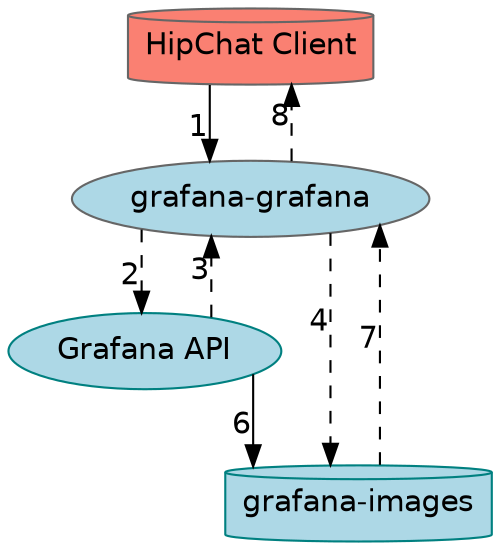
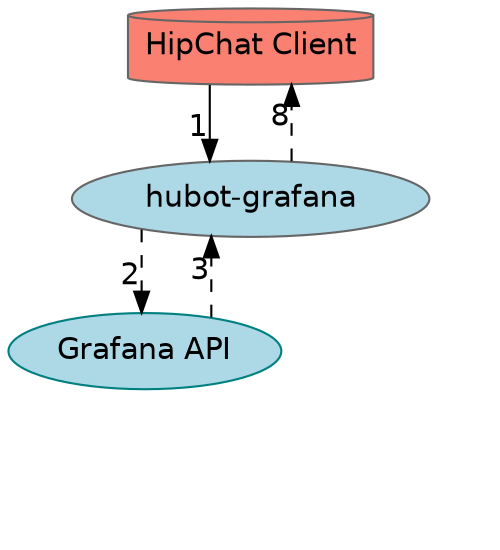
node "grafana-grafana": label "grafana-grafana" -> "hubot-grafana"
node "grafana-images": removed
